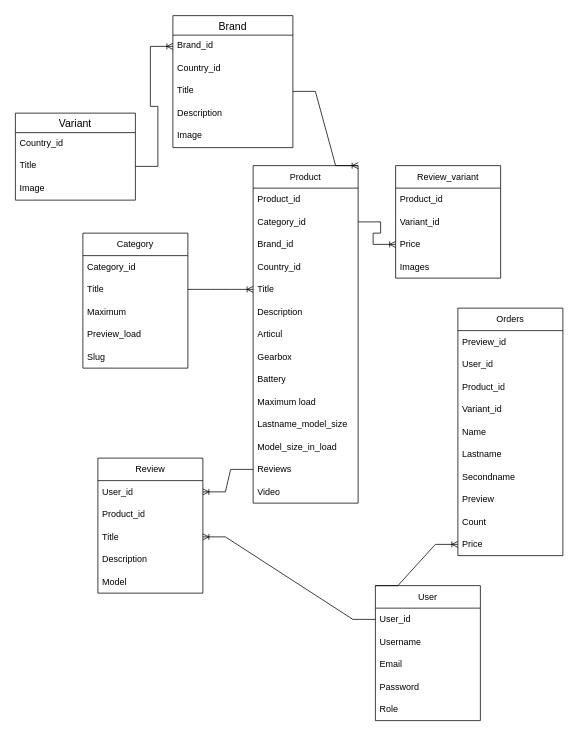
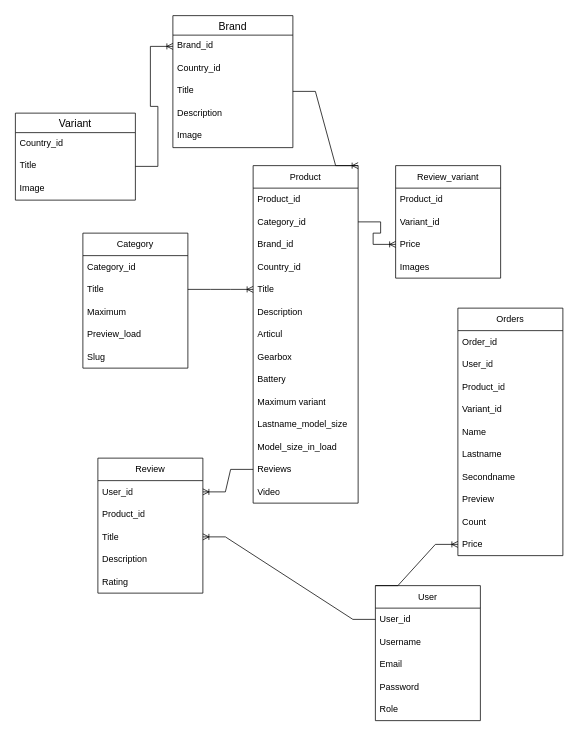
node "Preview_id": label "Preview_id" -> "Order_id"
node "Maximum load": label "Maximum load" -> "Maximum variant"
node "Model": label "Model" -> "Rating"
